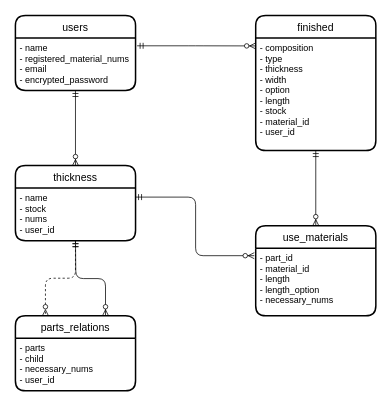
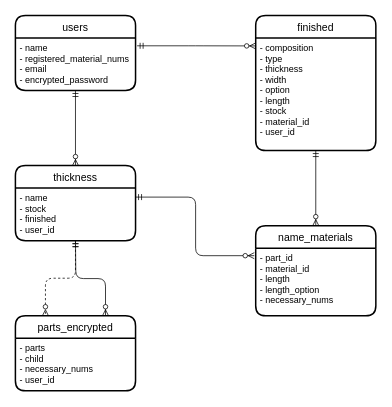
node "- name - stock - nums - user_id": label "- name - stock - nums - user_id" -> "- name - stock - finished - user_id"
node "use_materials": label "use_materials" -> "name_materials"
node "parts_relations": label "parts_relations" -> "parts_encrypted"
